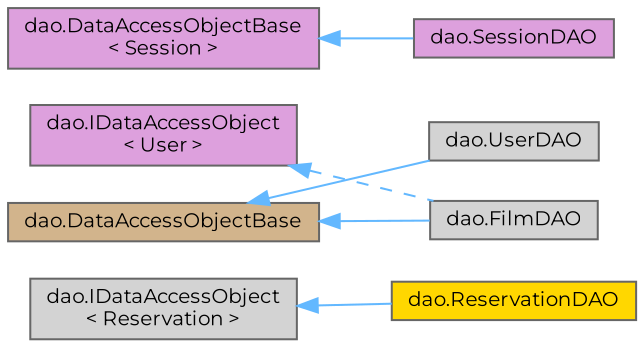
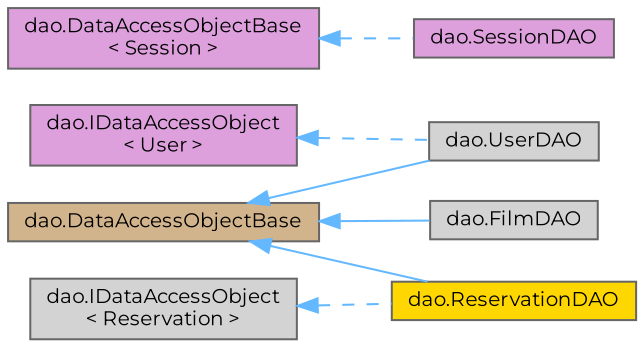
edge "dao.SessionDAO" -> "dao.DataAccessObjectBase < Session >": style solid -> dashed
edge "dao.FilmDAO" -> "dao.IDataAccessObject < User >": now "dao.UserDAO" -> "dao.IDataAccessObject < User >"
edge "dao.ReservationDAO" -> "dao.DataAccessObjectBase": added
edge "dao.ReservationDAO" -> "dao.IDataAccessObject < Reservation >": style solid -> dashed
